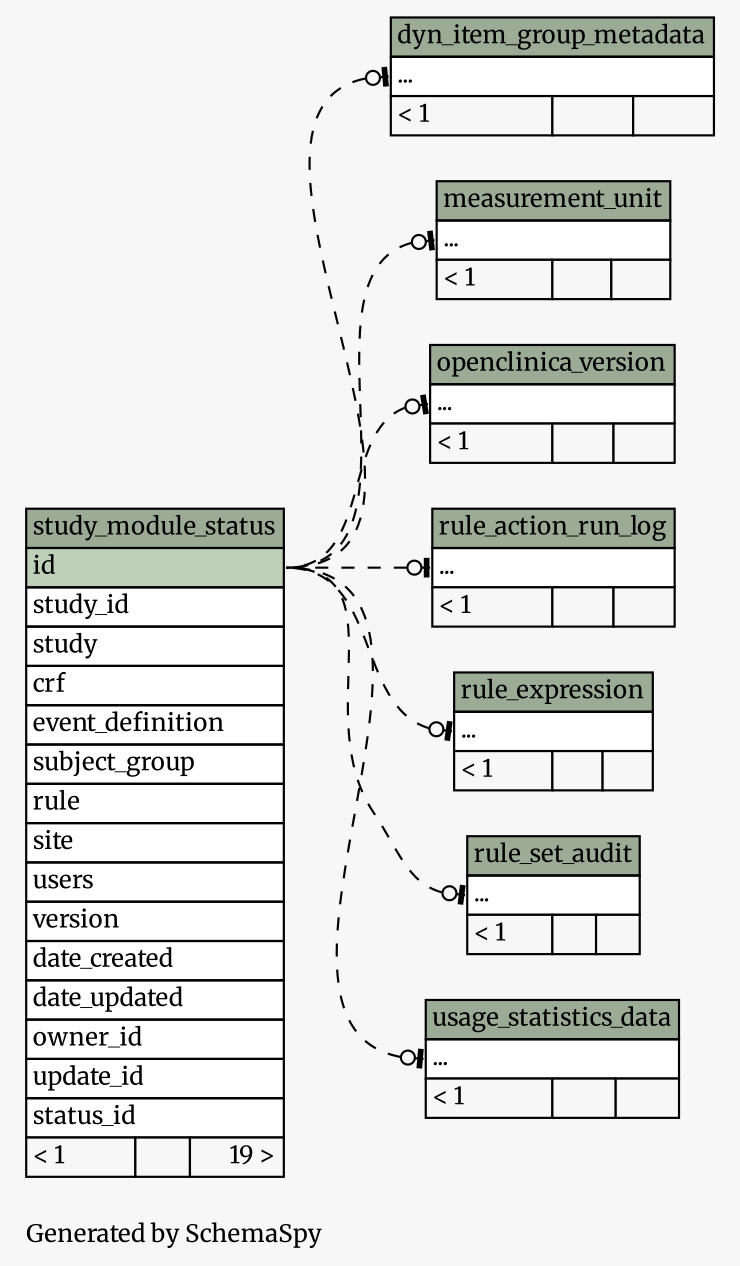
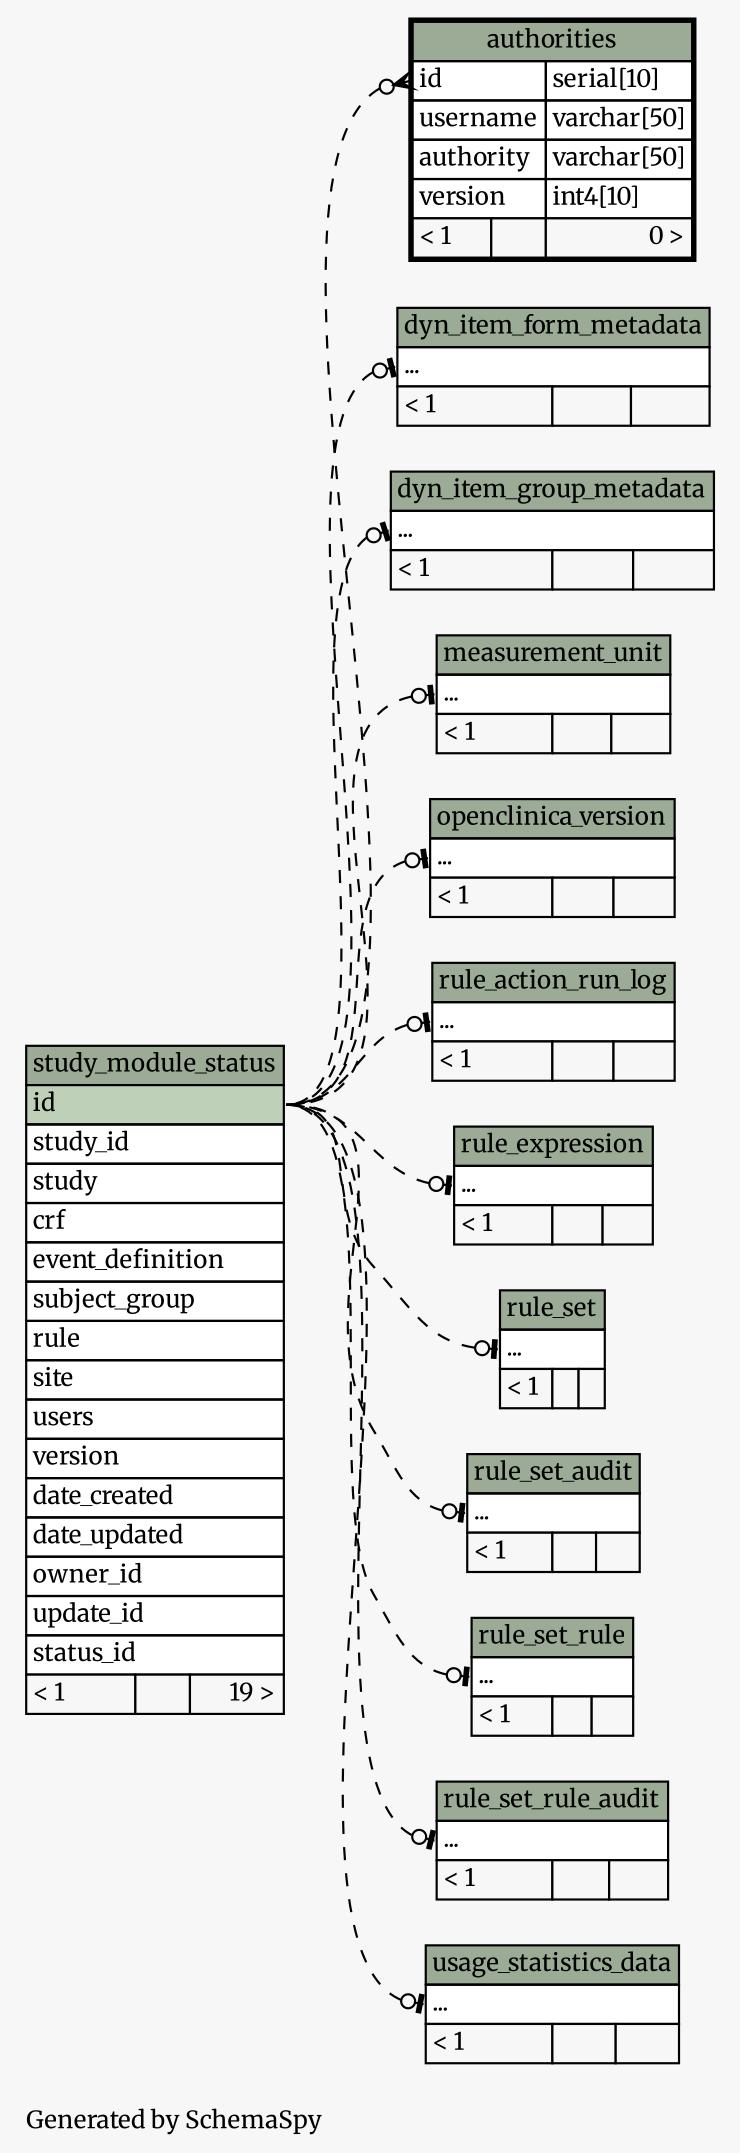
node "authorities": added
node "dyn_item_form_metadata": added
node "rule_set": added
node "rule_set_rule": added
node "rule_set_rule_audit": added
